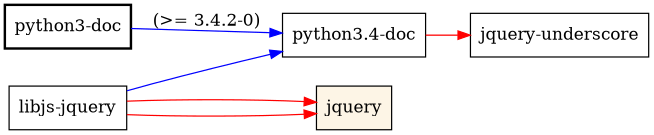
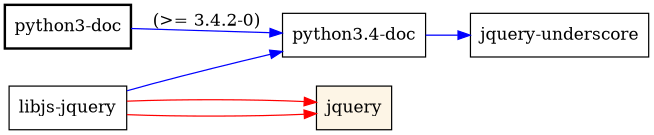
edge "python3.4-doc" -> "jquery-underscore": color red -> blue
